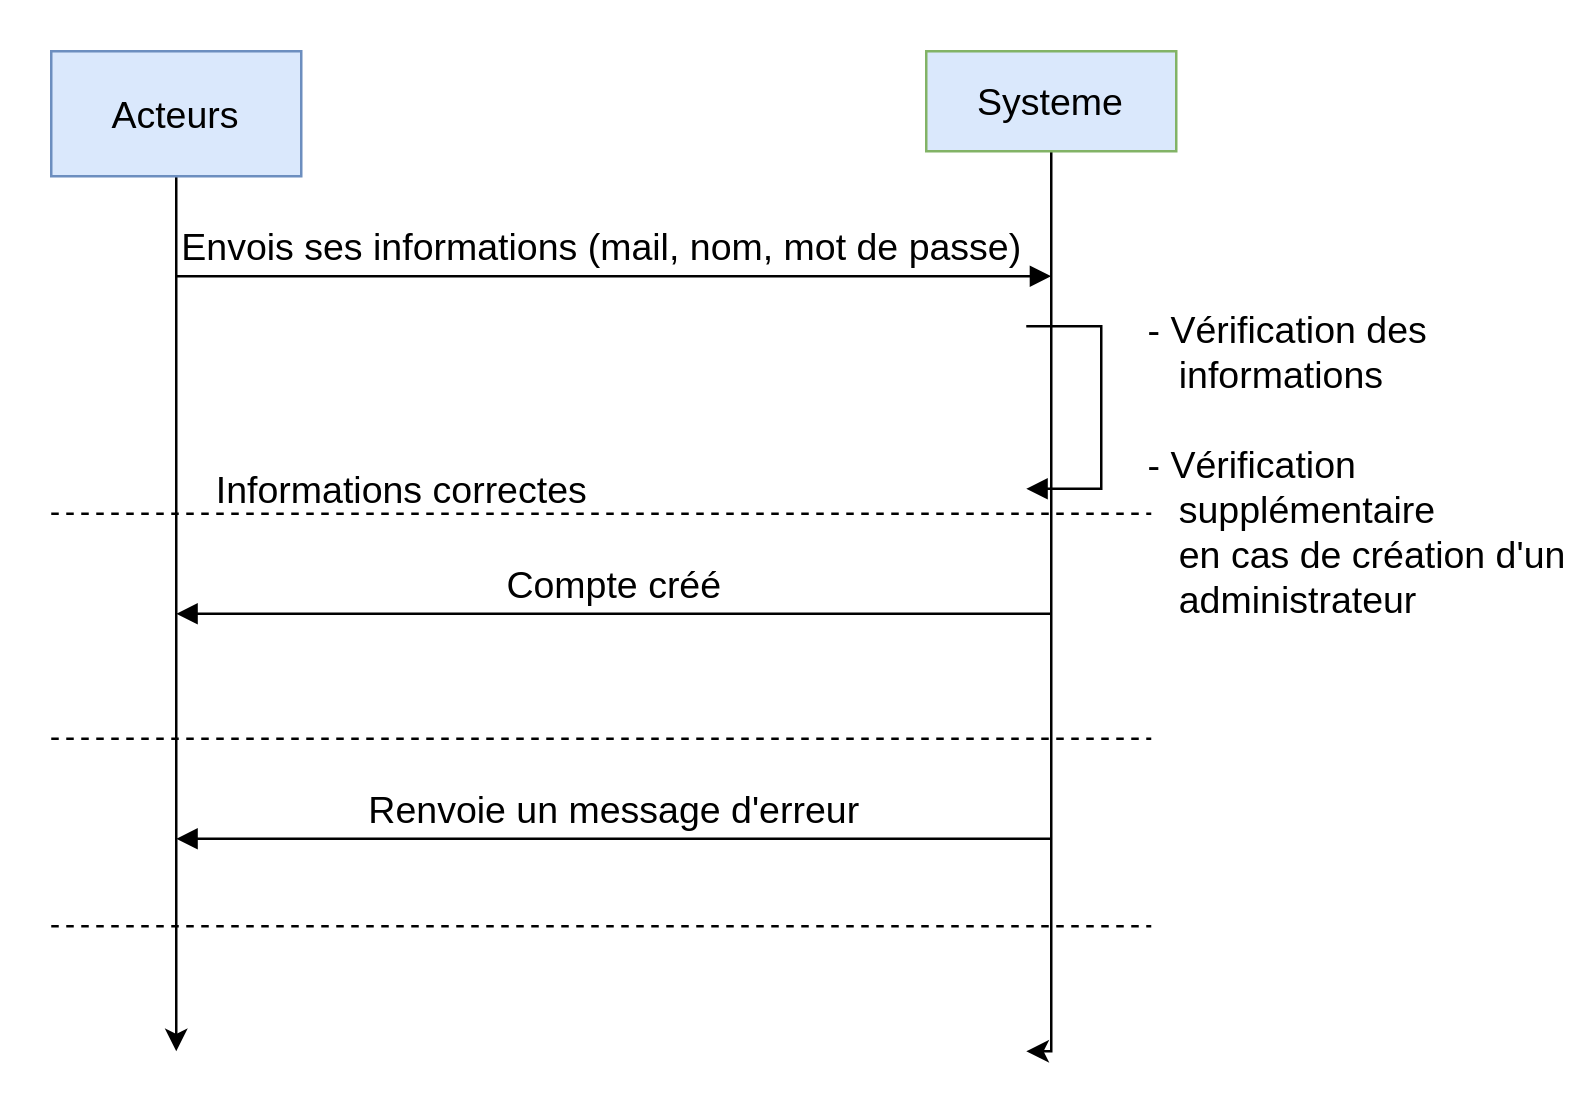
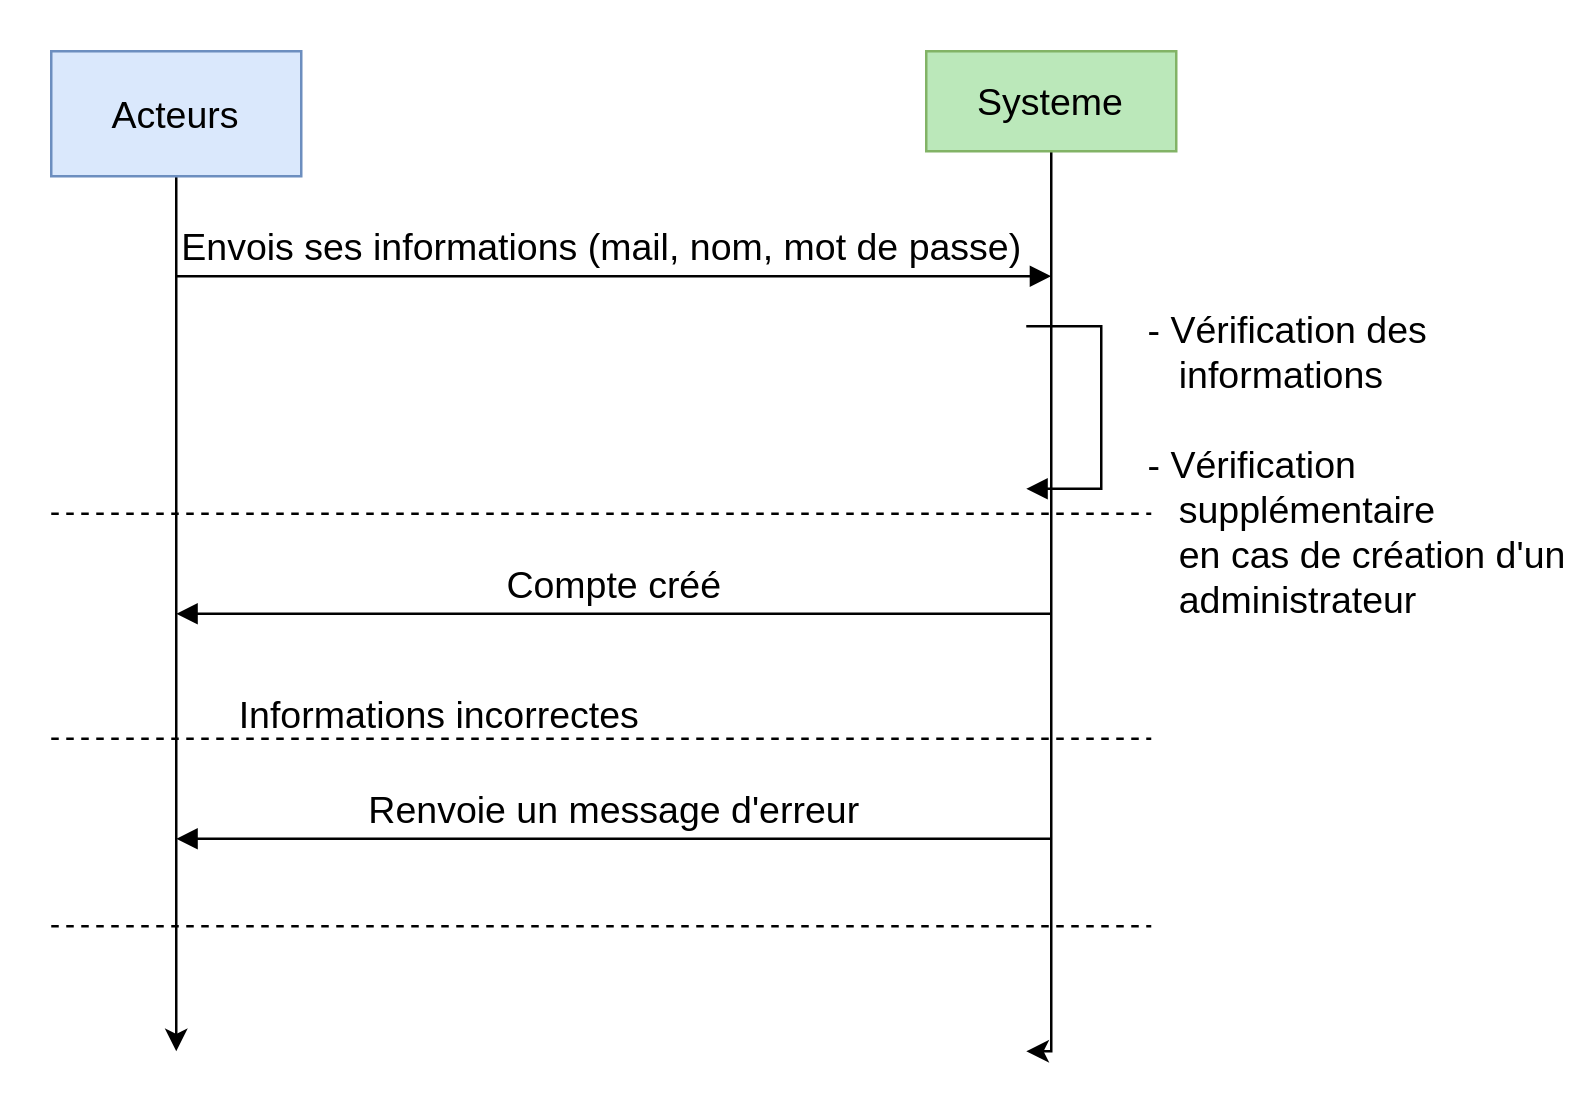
node "Systeme": fillcolor #dae8fc -> #bbe8ba
node "Informations correctes": removed
node "Informations incorrectes": added
